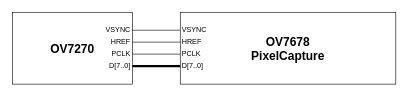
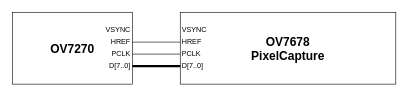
edge "OV7270" -- "OV7678 PixelCapture": removed
